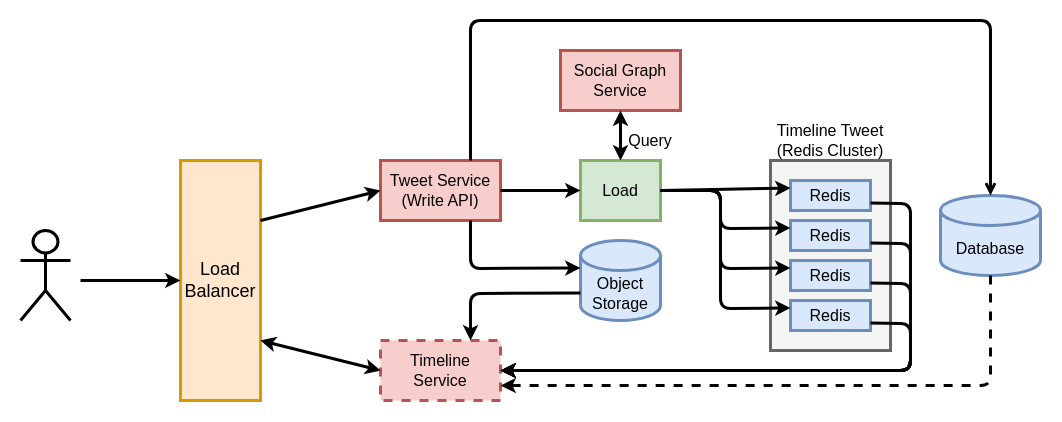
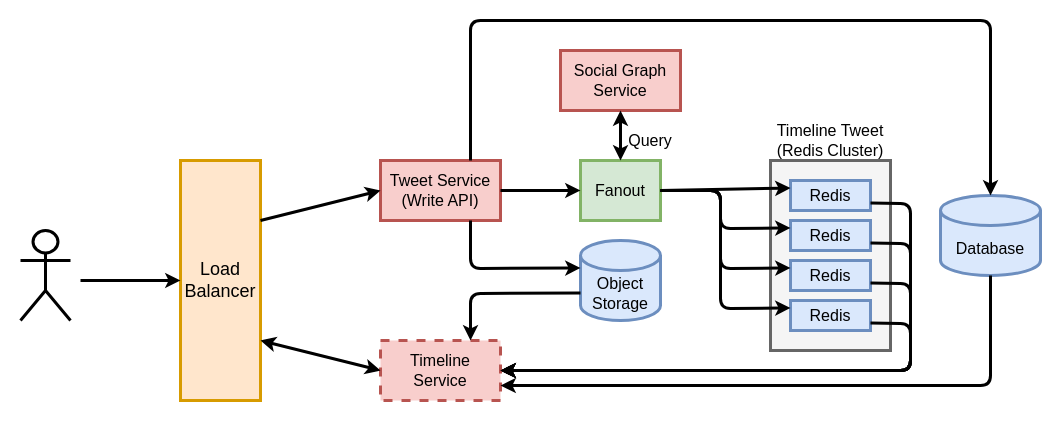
edge "Tweet Service(Write API)" -> "Database": arrowhead open -> classic
node "Load": label "Load" -> "Fanout"
edge "Database" -> "Timeline Service": style dashed -> solid
